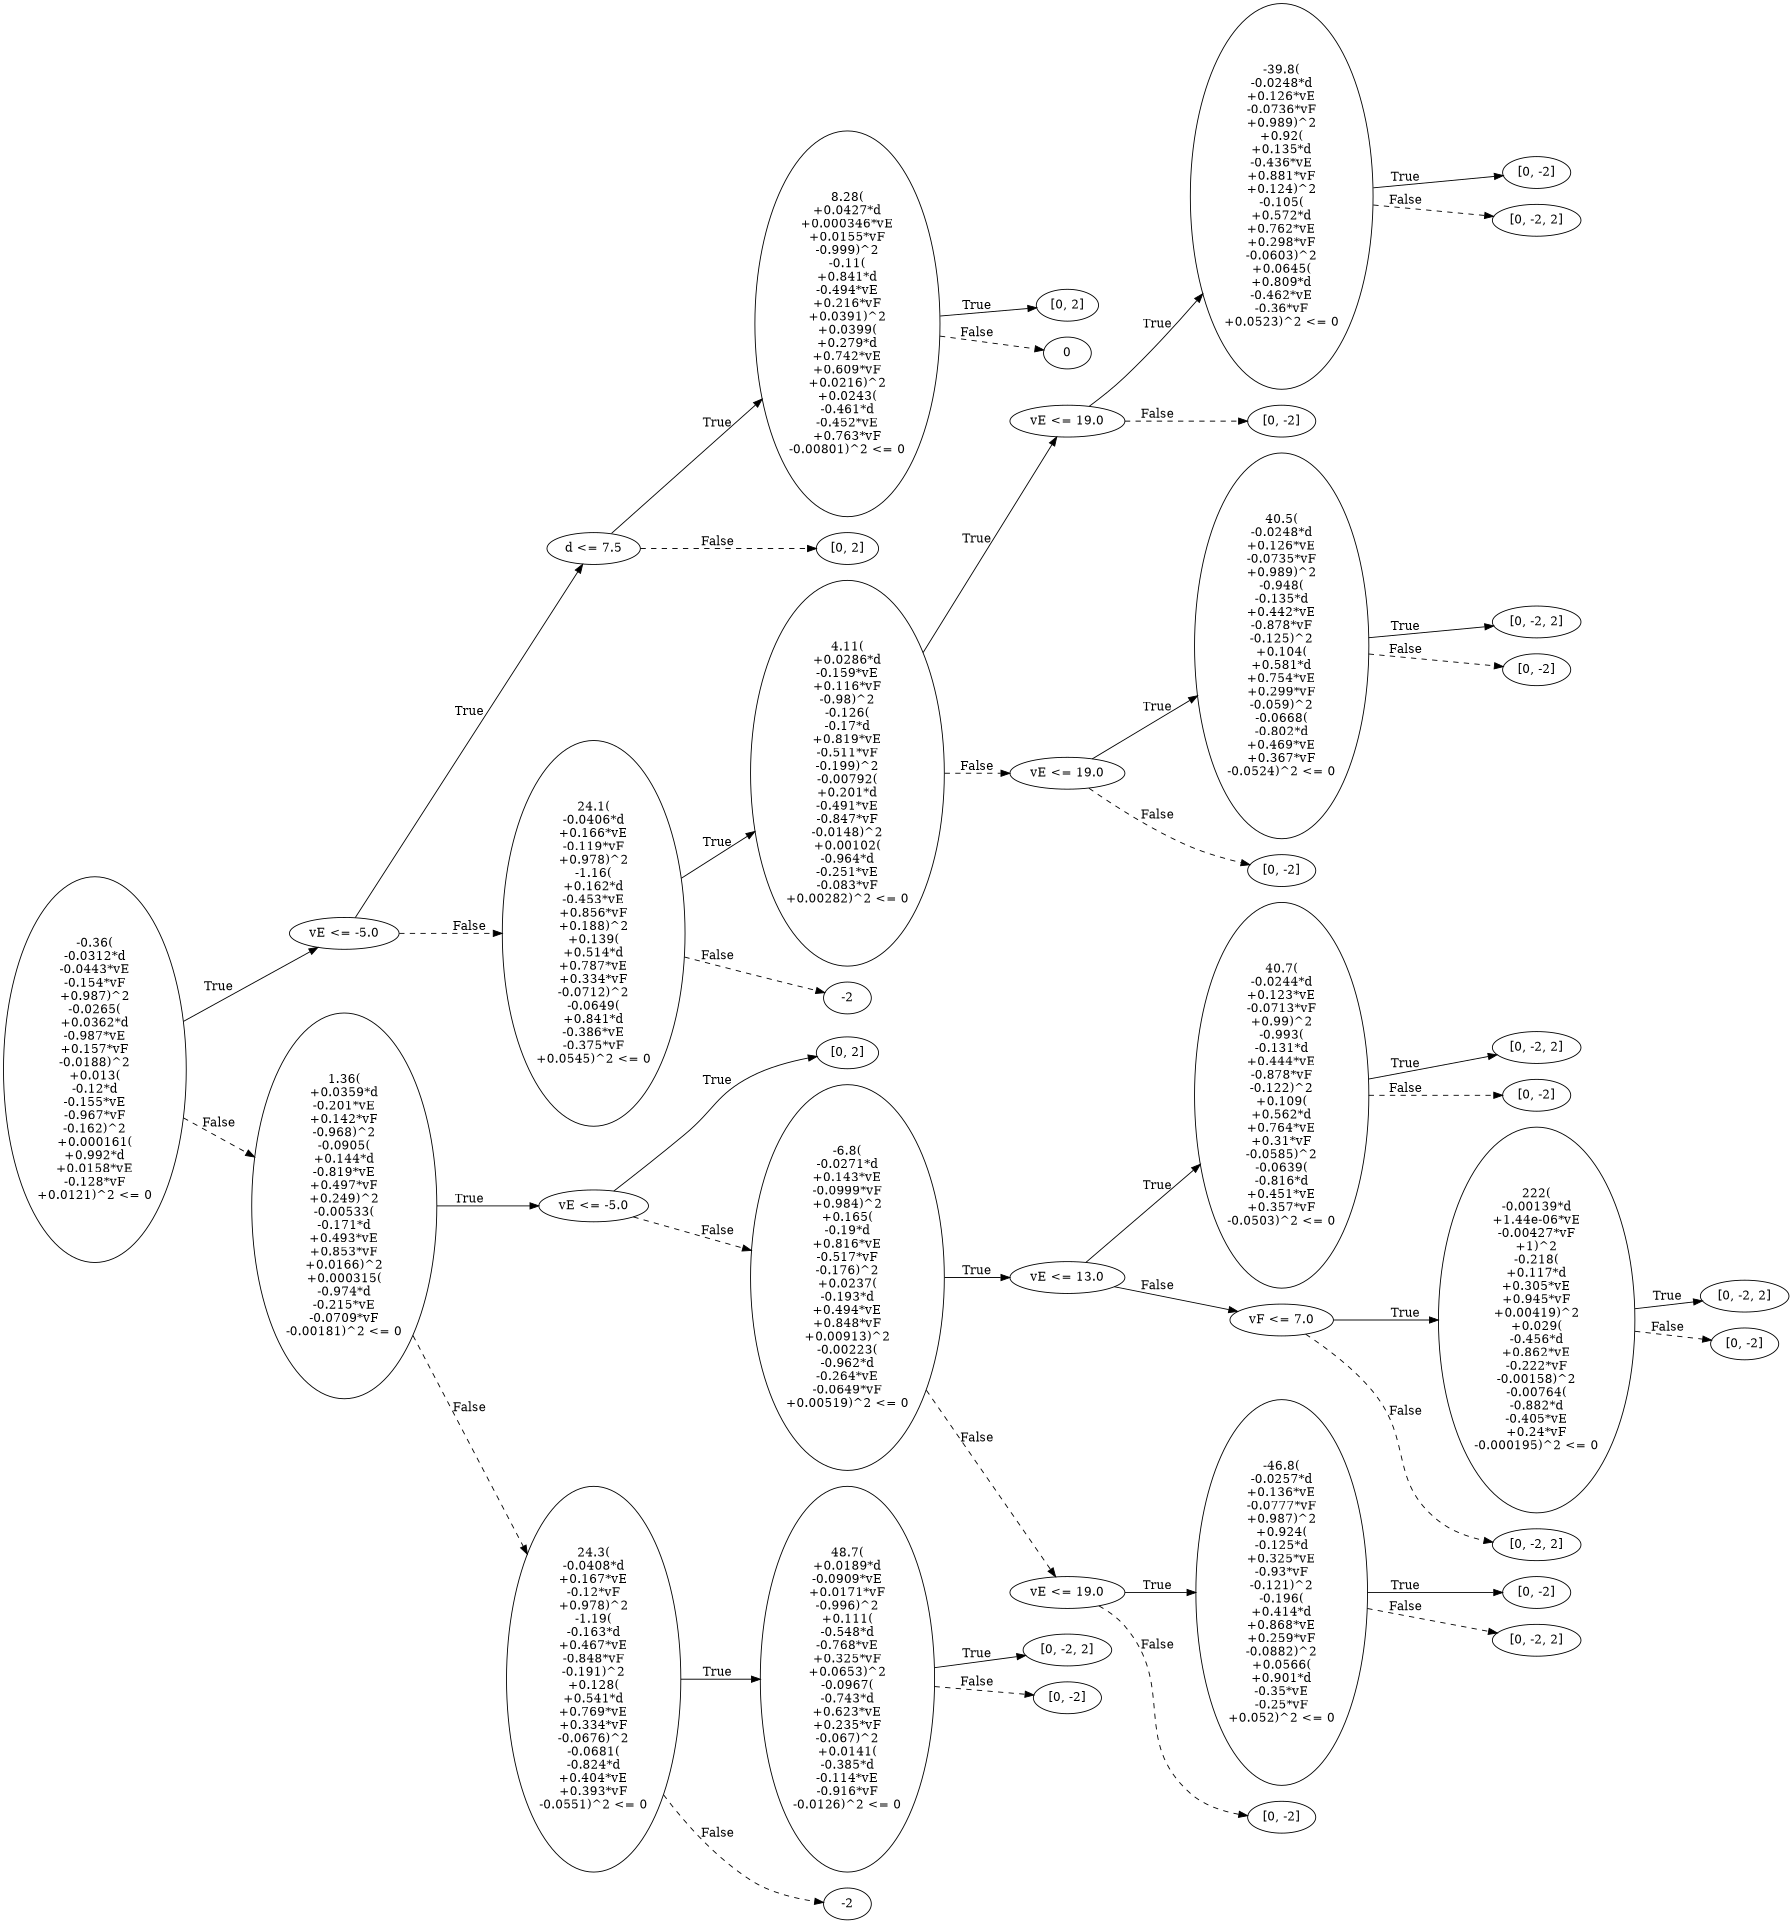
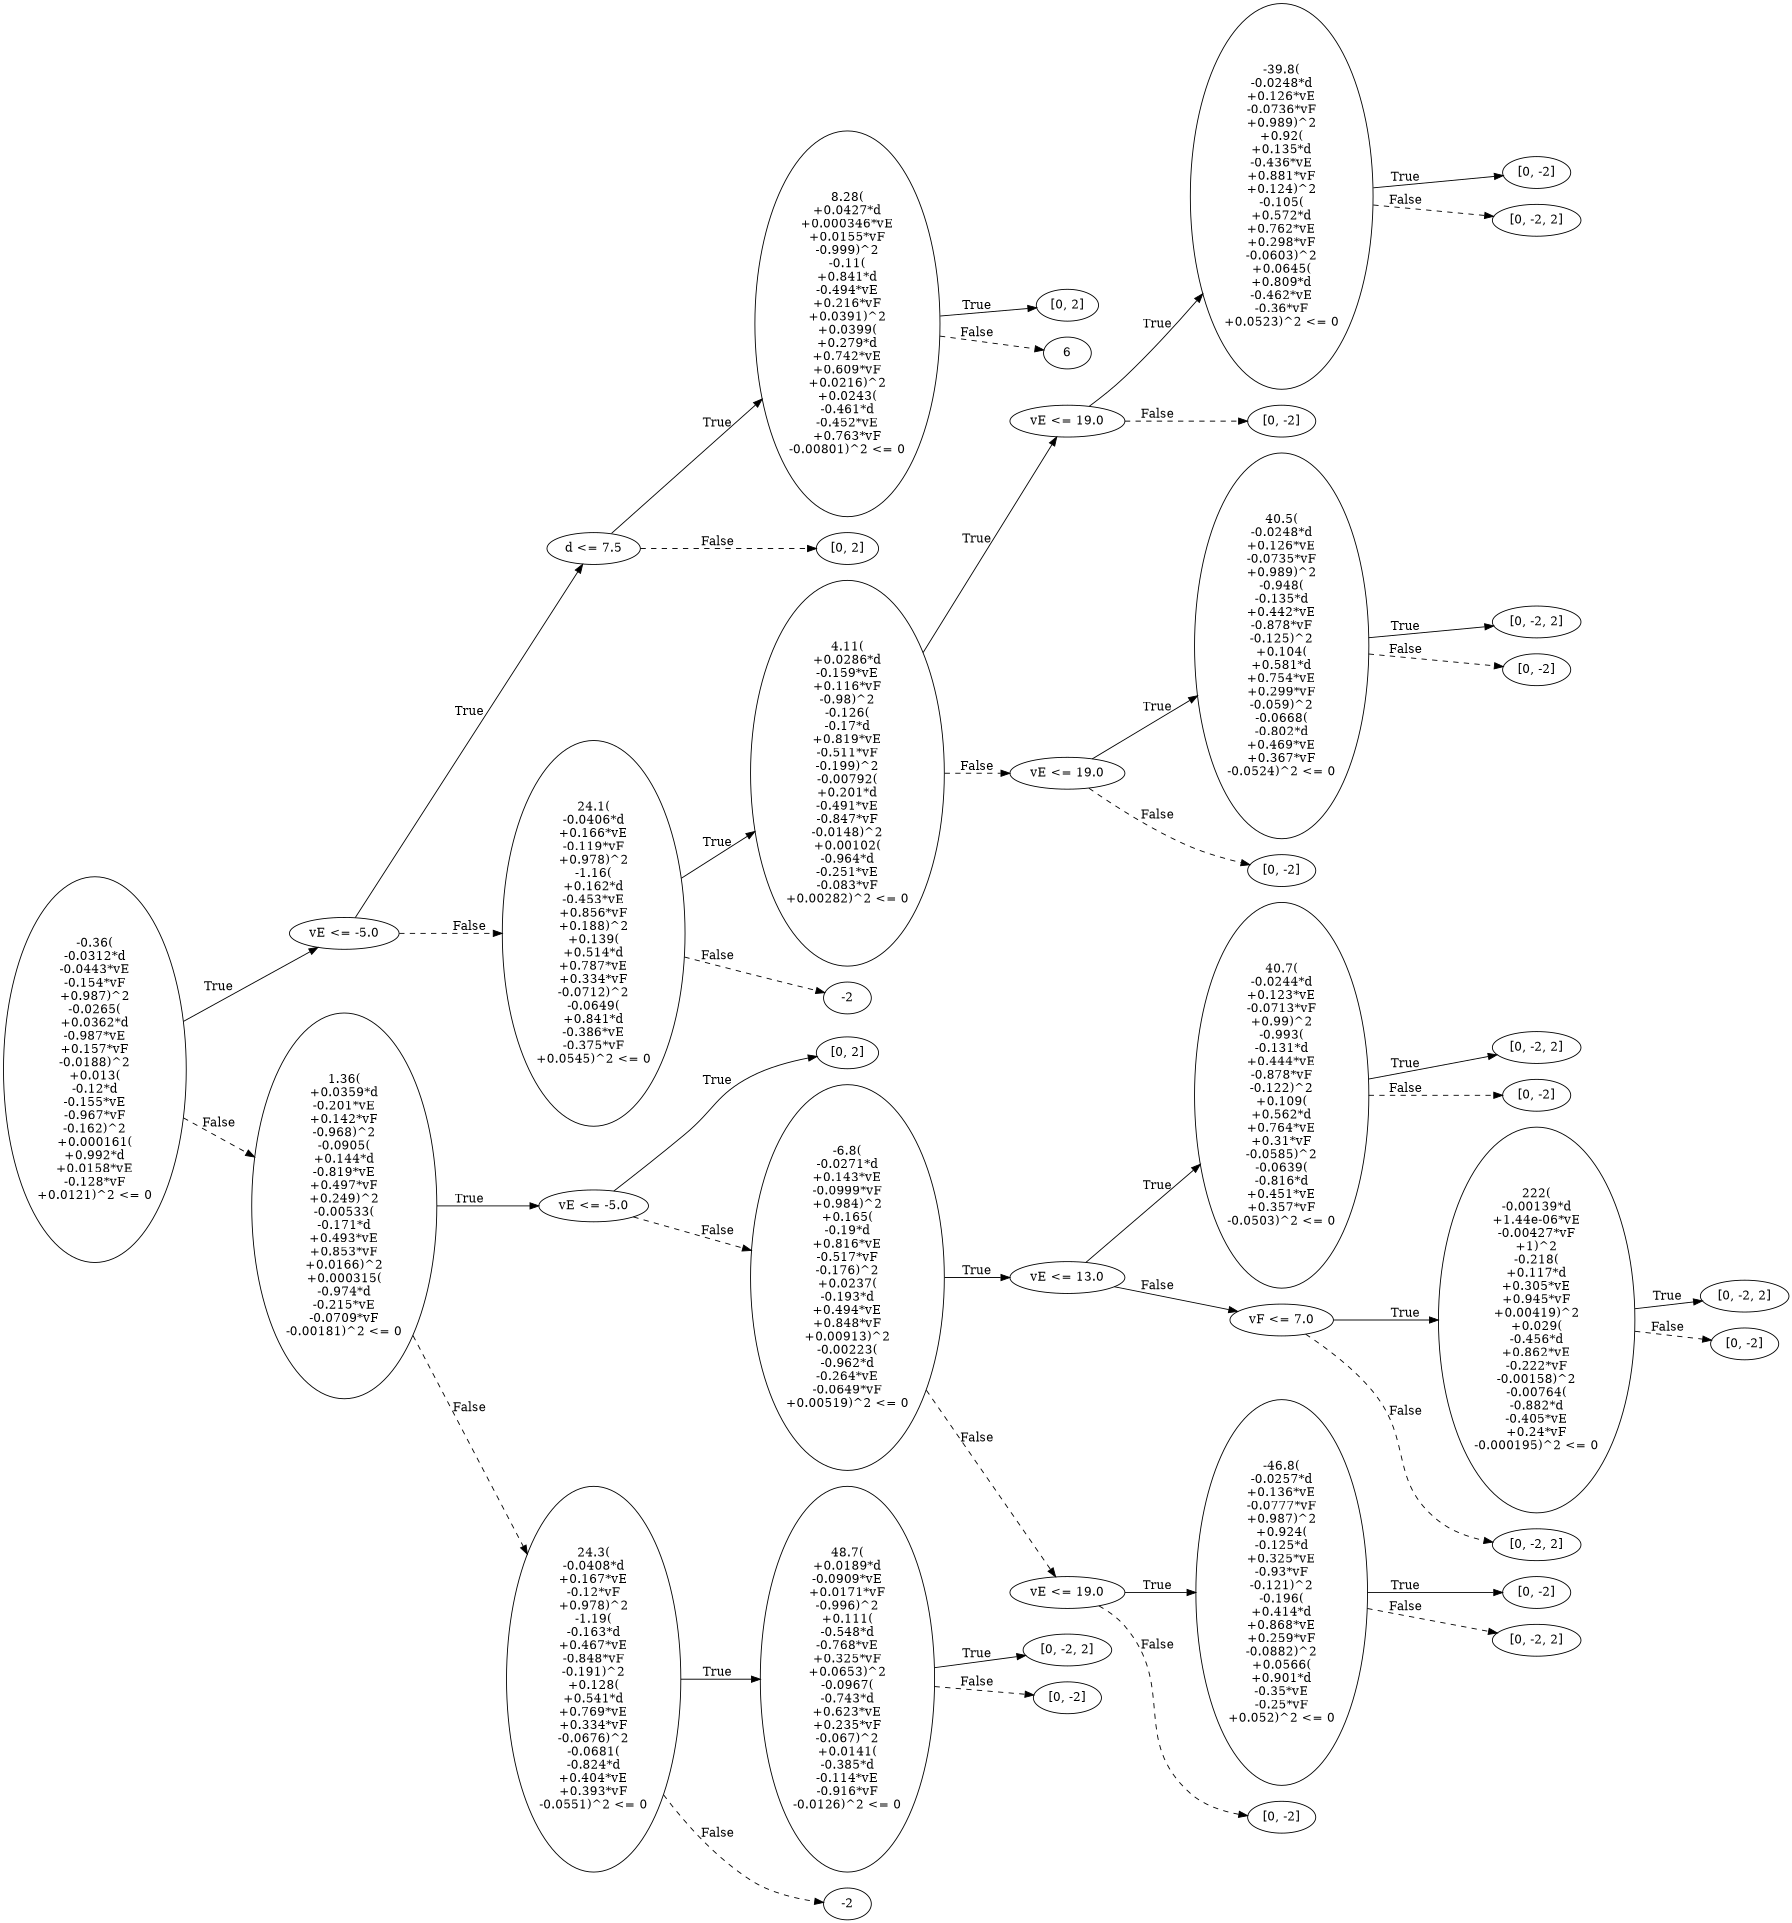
node "0": label "0" -> "6"
